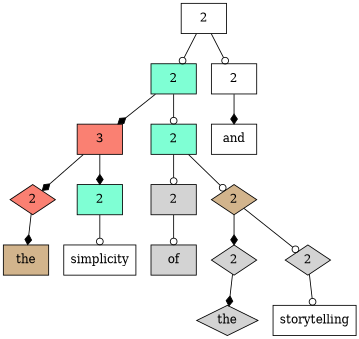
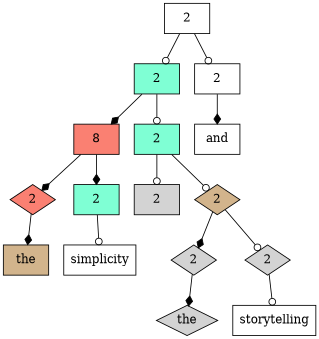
node "3": label "3" -> "8"
node "of": removed
